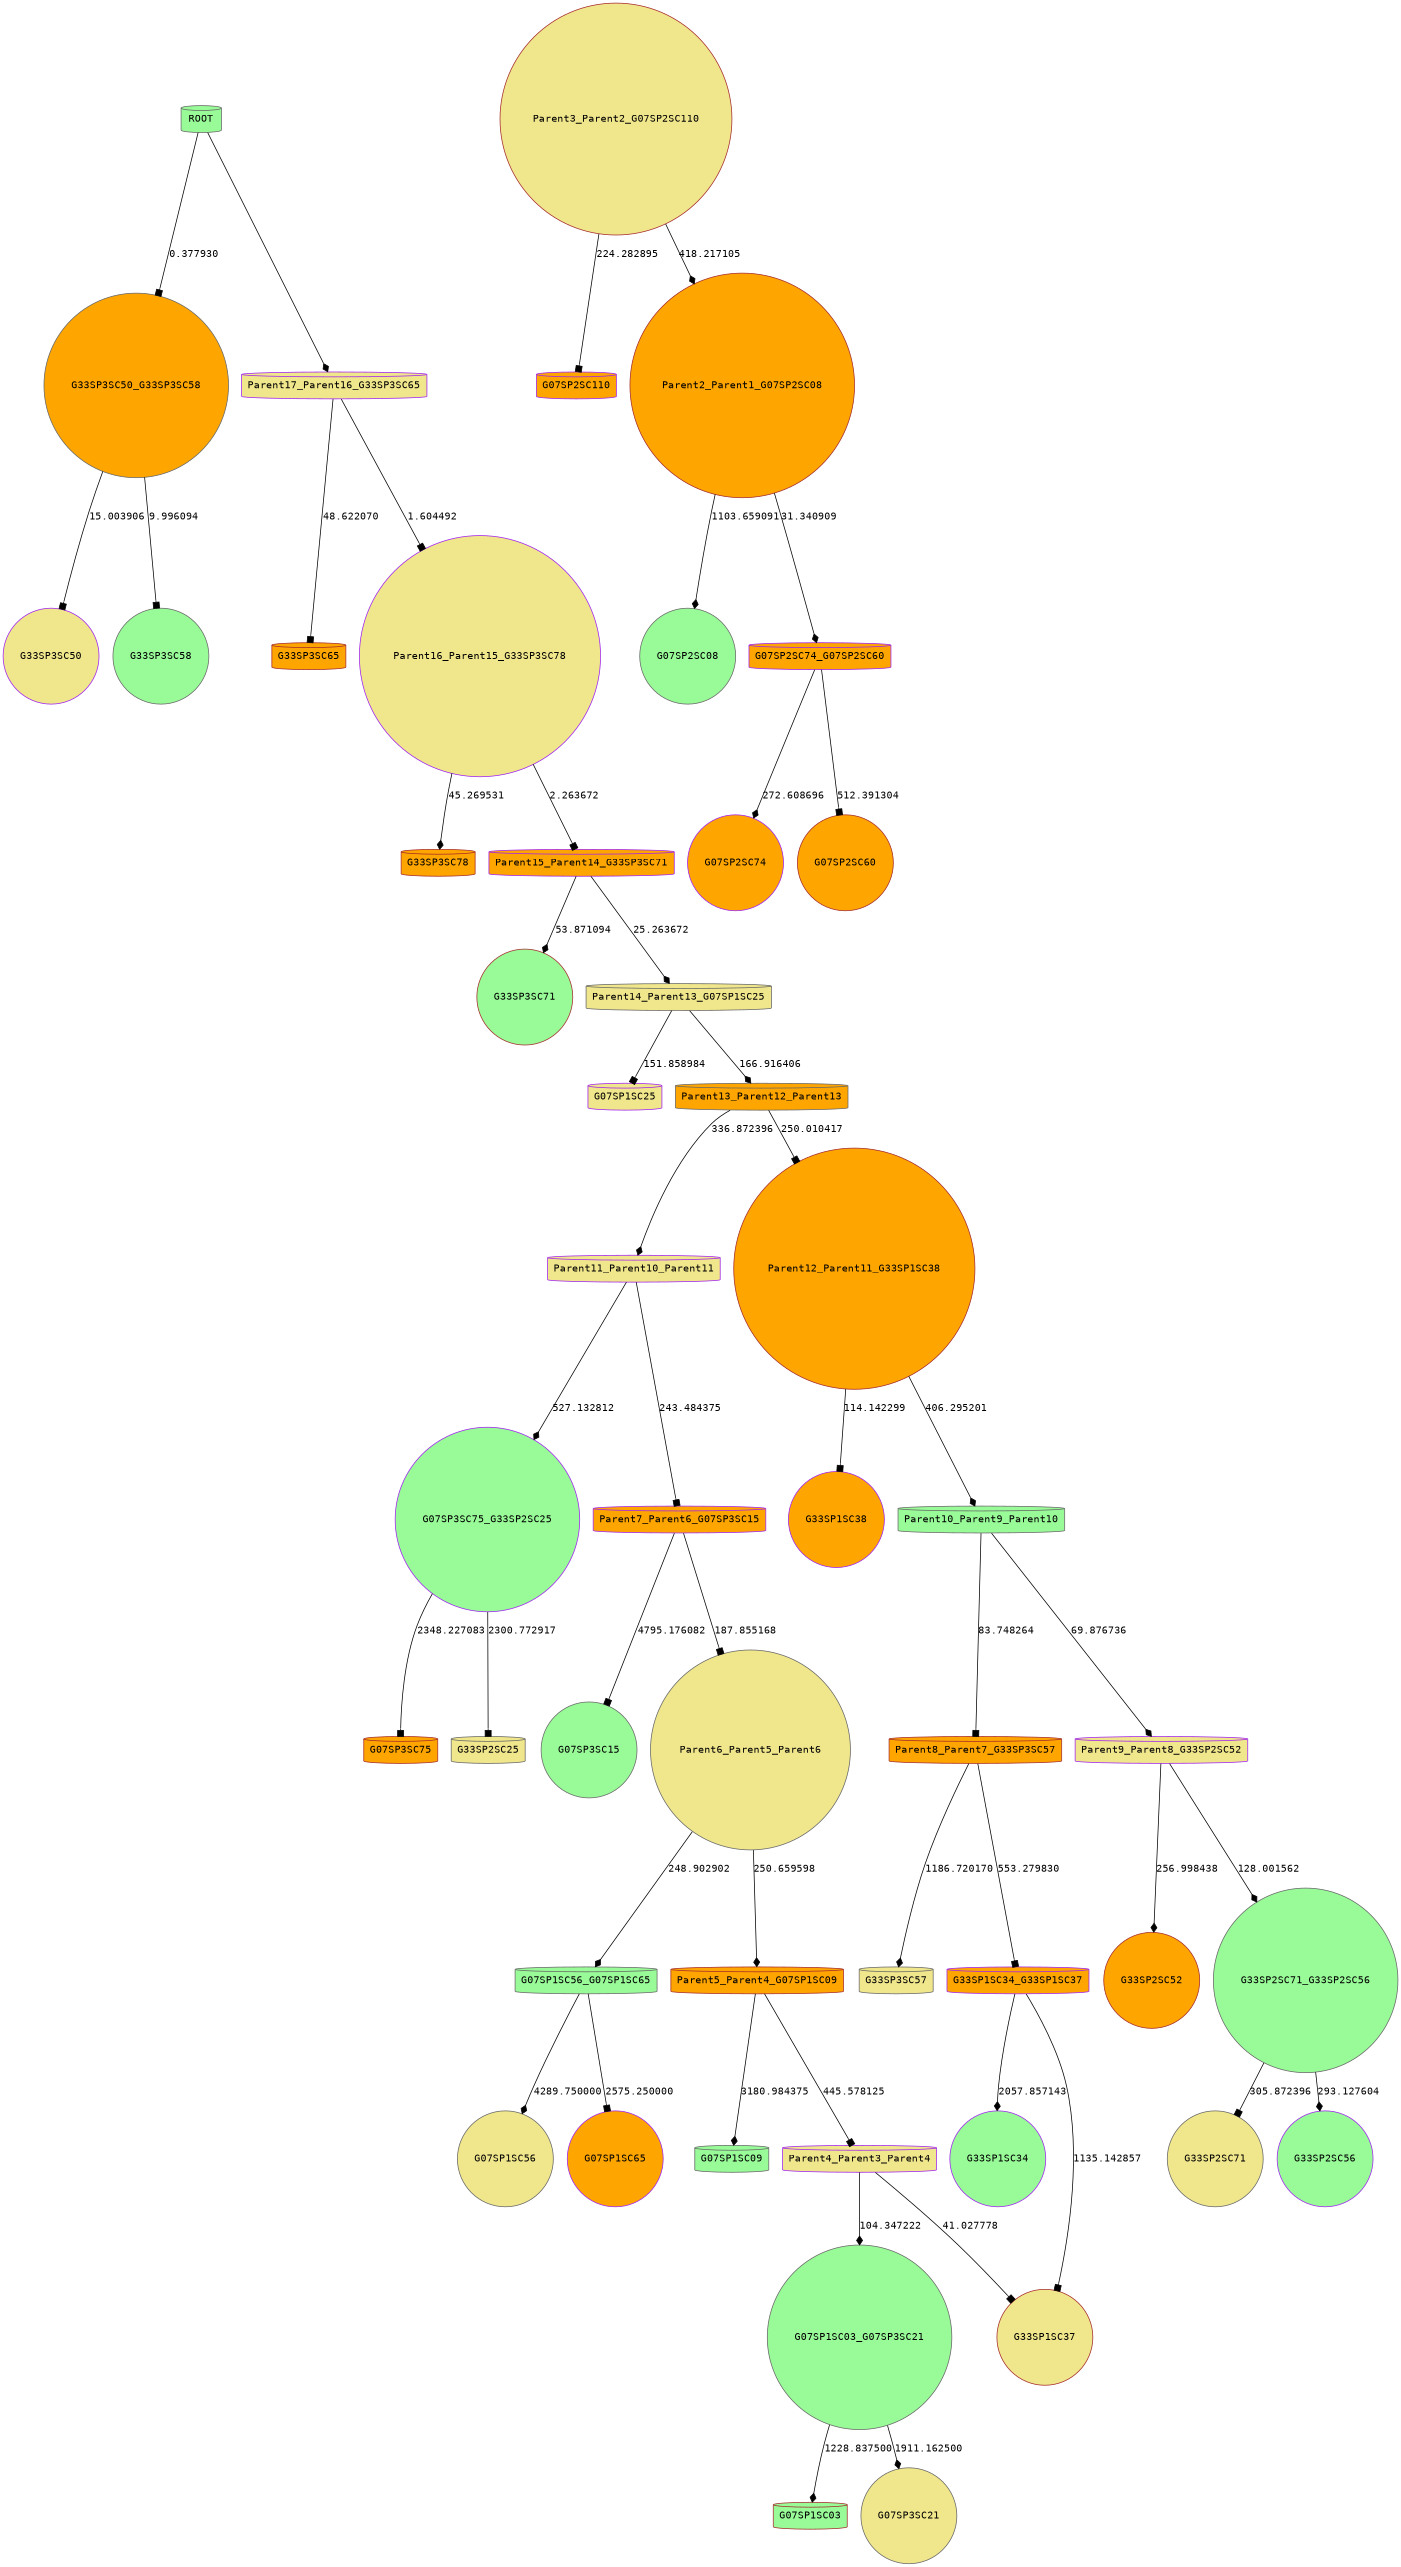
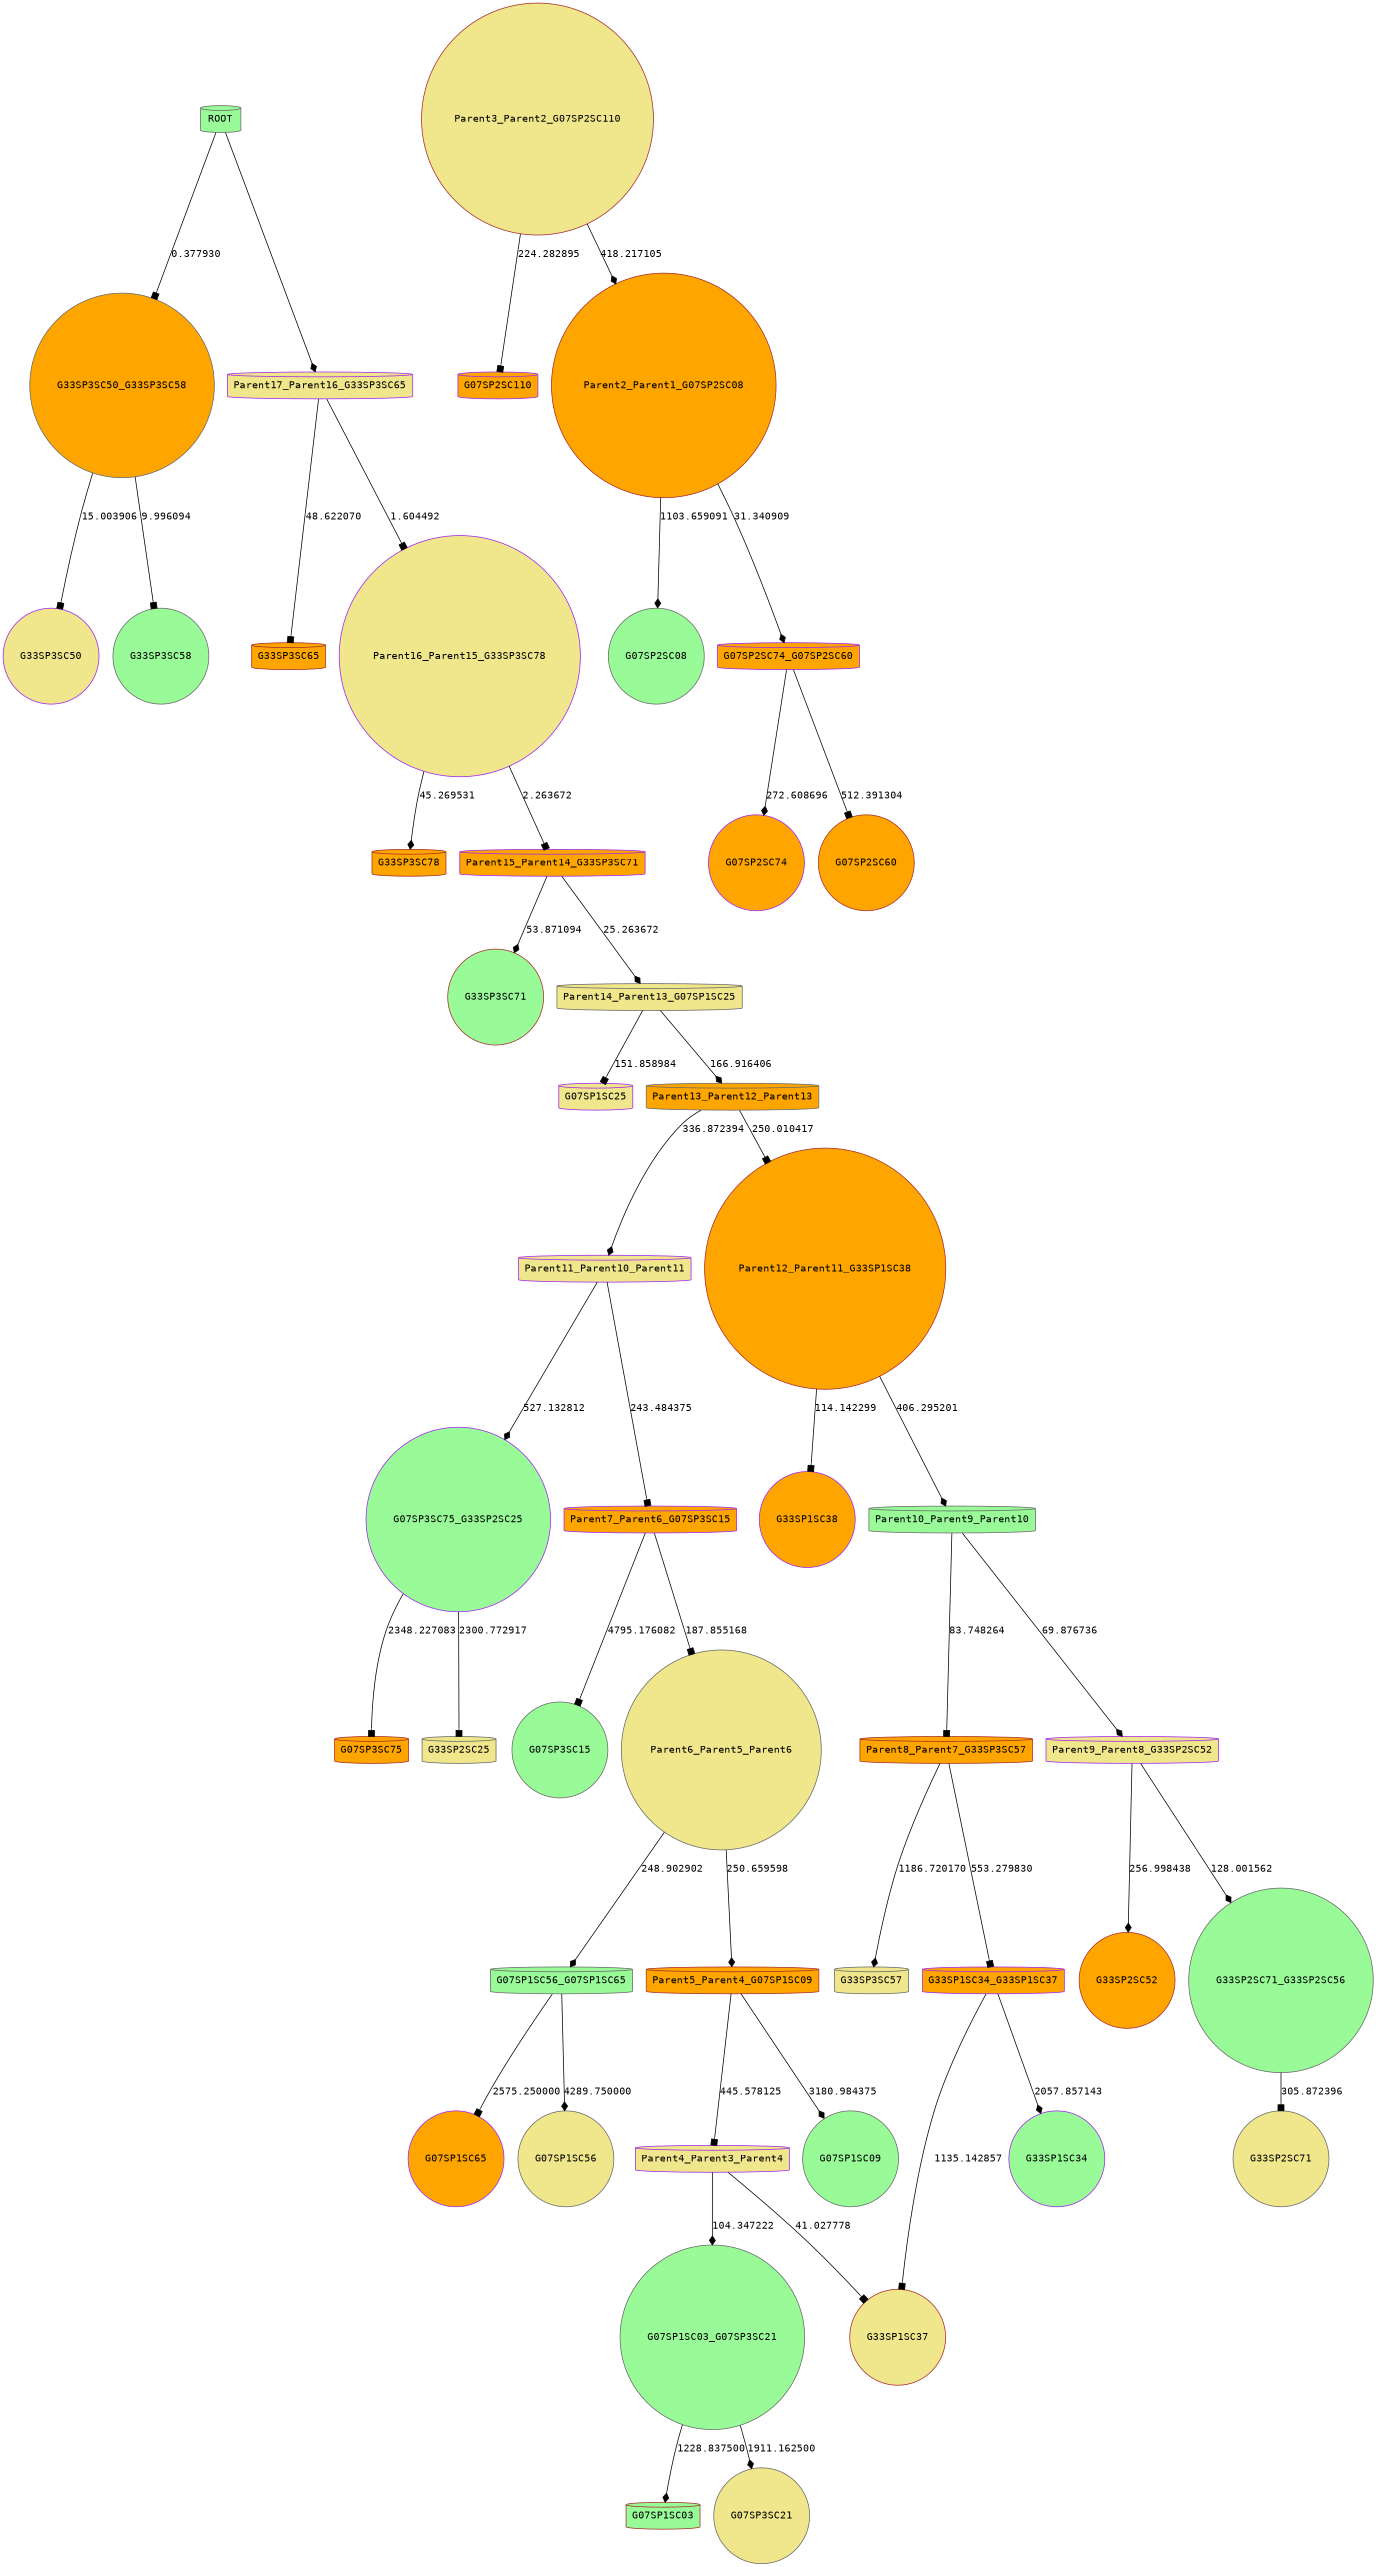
edge "Parent13_Parent12_Parent13" -> "Parent11_Parent10_Parent11": label "336.872396" -> "336.872394"
node "G07SP1SC09": shape cylinder -> circle
node "G33SP2SC56": removed
